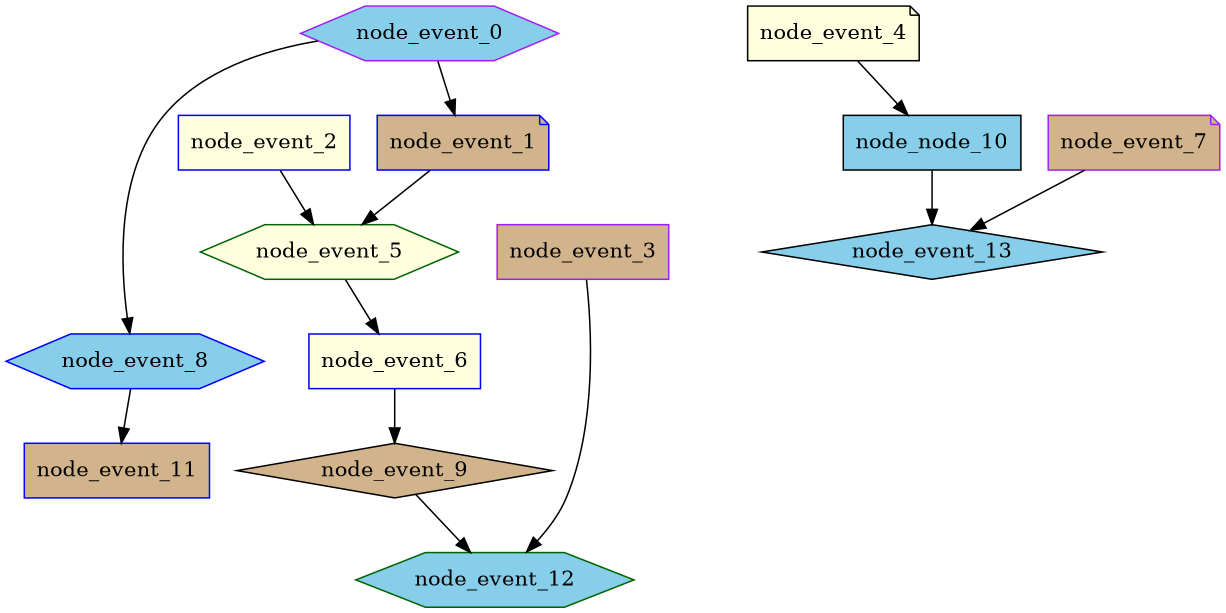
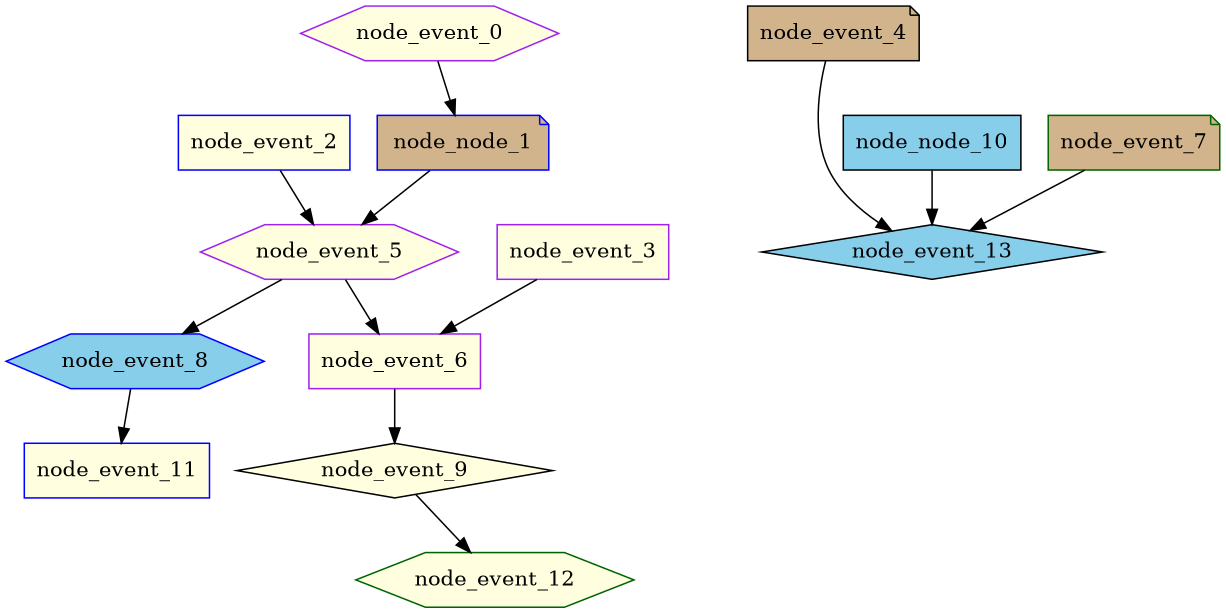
node "node_event_0": fillcolor skyblue -> lightyellow
node "node_event_4": fillcolor lightyellow -> tan
edge "node_event_4" -> "node_node_10": now "node_event_4" -> "node_event_13"
edge "node_event_0" -> "node_event_8": now "node_event_5" -> "node_event_8"
node "node_event_1": label "node_event_1" -> "node_node_1"
node "node_event_7": color purple -> darkgreen
node "node_event_5": color darkgreen -> purple
node "node_event_3": fillcolor tan -> lightyellow
node "node_event_6": color blue -> purple
edge "node_event_3" -> "node_event_12": now "node_event_3" -> "node_event_6"
node "node_event_11": fillcolor tan -> lightyellow
node "node_event_9": fillcolor tan -> lightyellow
node "node_event_12": fillcolor skyblue -> lightyellow
